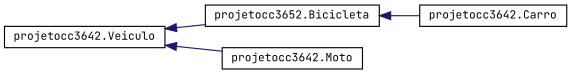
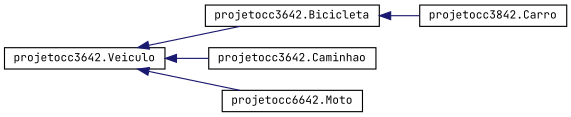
node "projetocc3652.Bicicleta": label "projetocc3652.Bicicleta" -> "projetocc3642.Bicicleta"
node "projetocc3642.Carro": label "projetocc3642.Carro" -> "projetocc3842.Carro"
node "projetocc3642.Caminhao": added
node "projetocc3642.Moto": label "projetocc3642.Moto" -> "projetocc6642.Moto"
